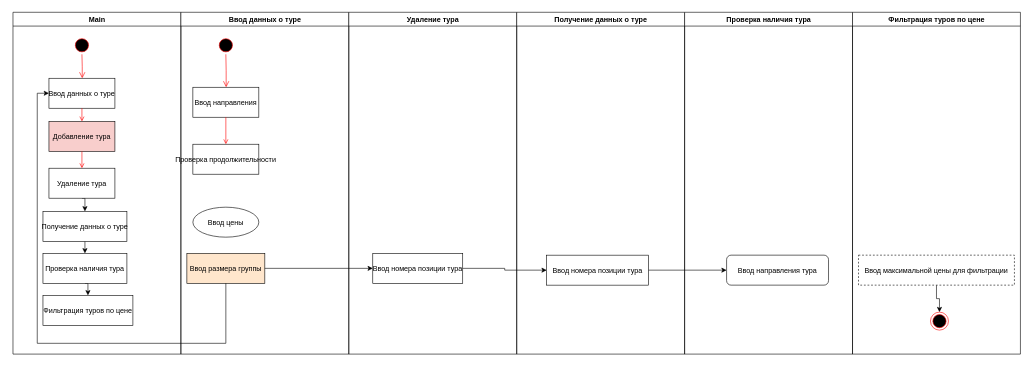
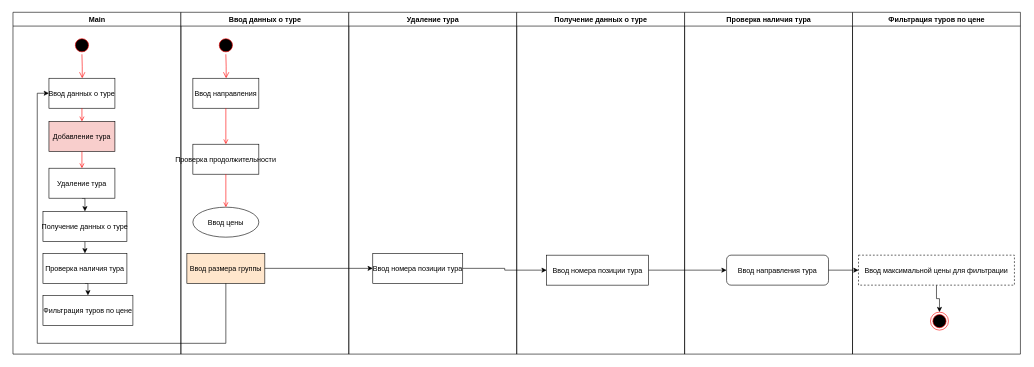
node "Ввод направления": moved (226, 102) -> (226, 93)
edge "Проверка продолжительности" -> "Ввод цены": added
edge "Ввод направления тура" -> "Ввод максимальной цены для фильтрации": added
